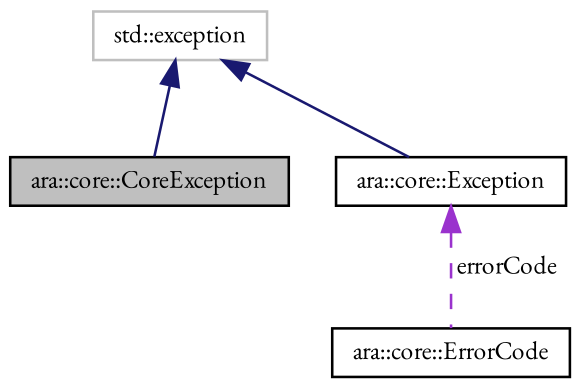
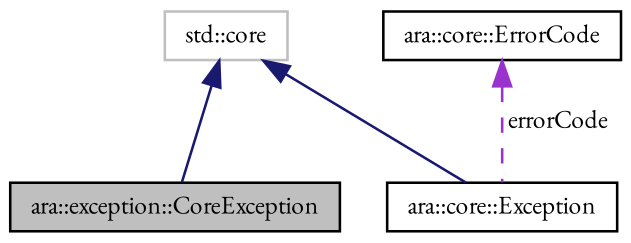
node "std::exception": label "std::exception" -> "std::core"
node "ara::core::CoreException": label "ara::core::CoreException" -> "ara::exception::CoreException"
edge "ara::core::ErrorCode" -> "ara::core::Exception": reversed
